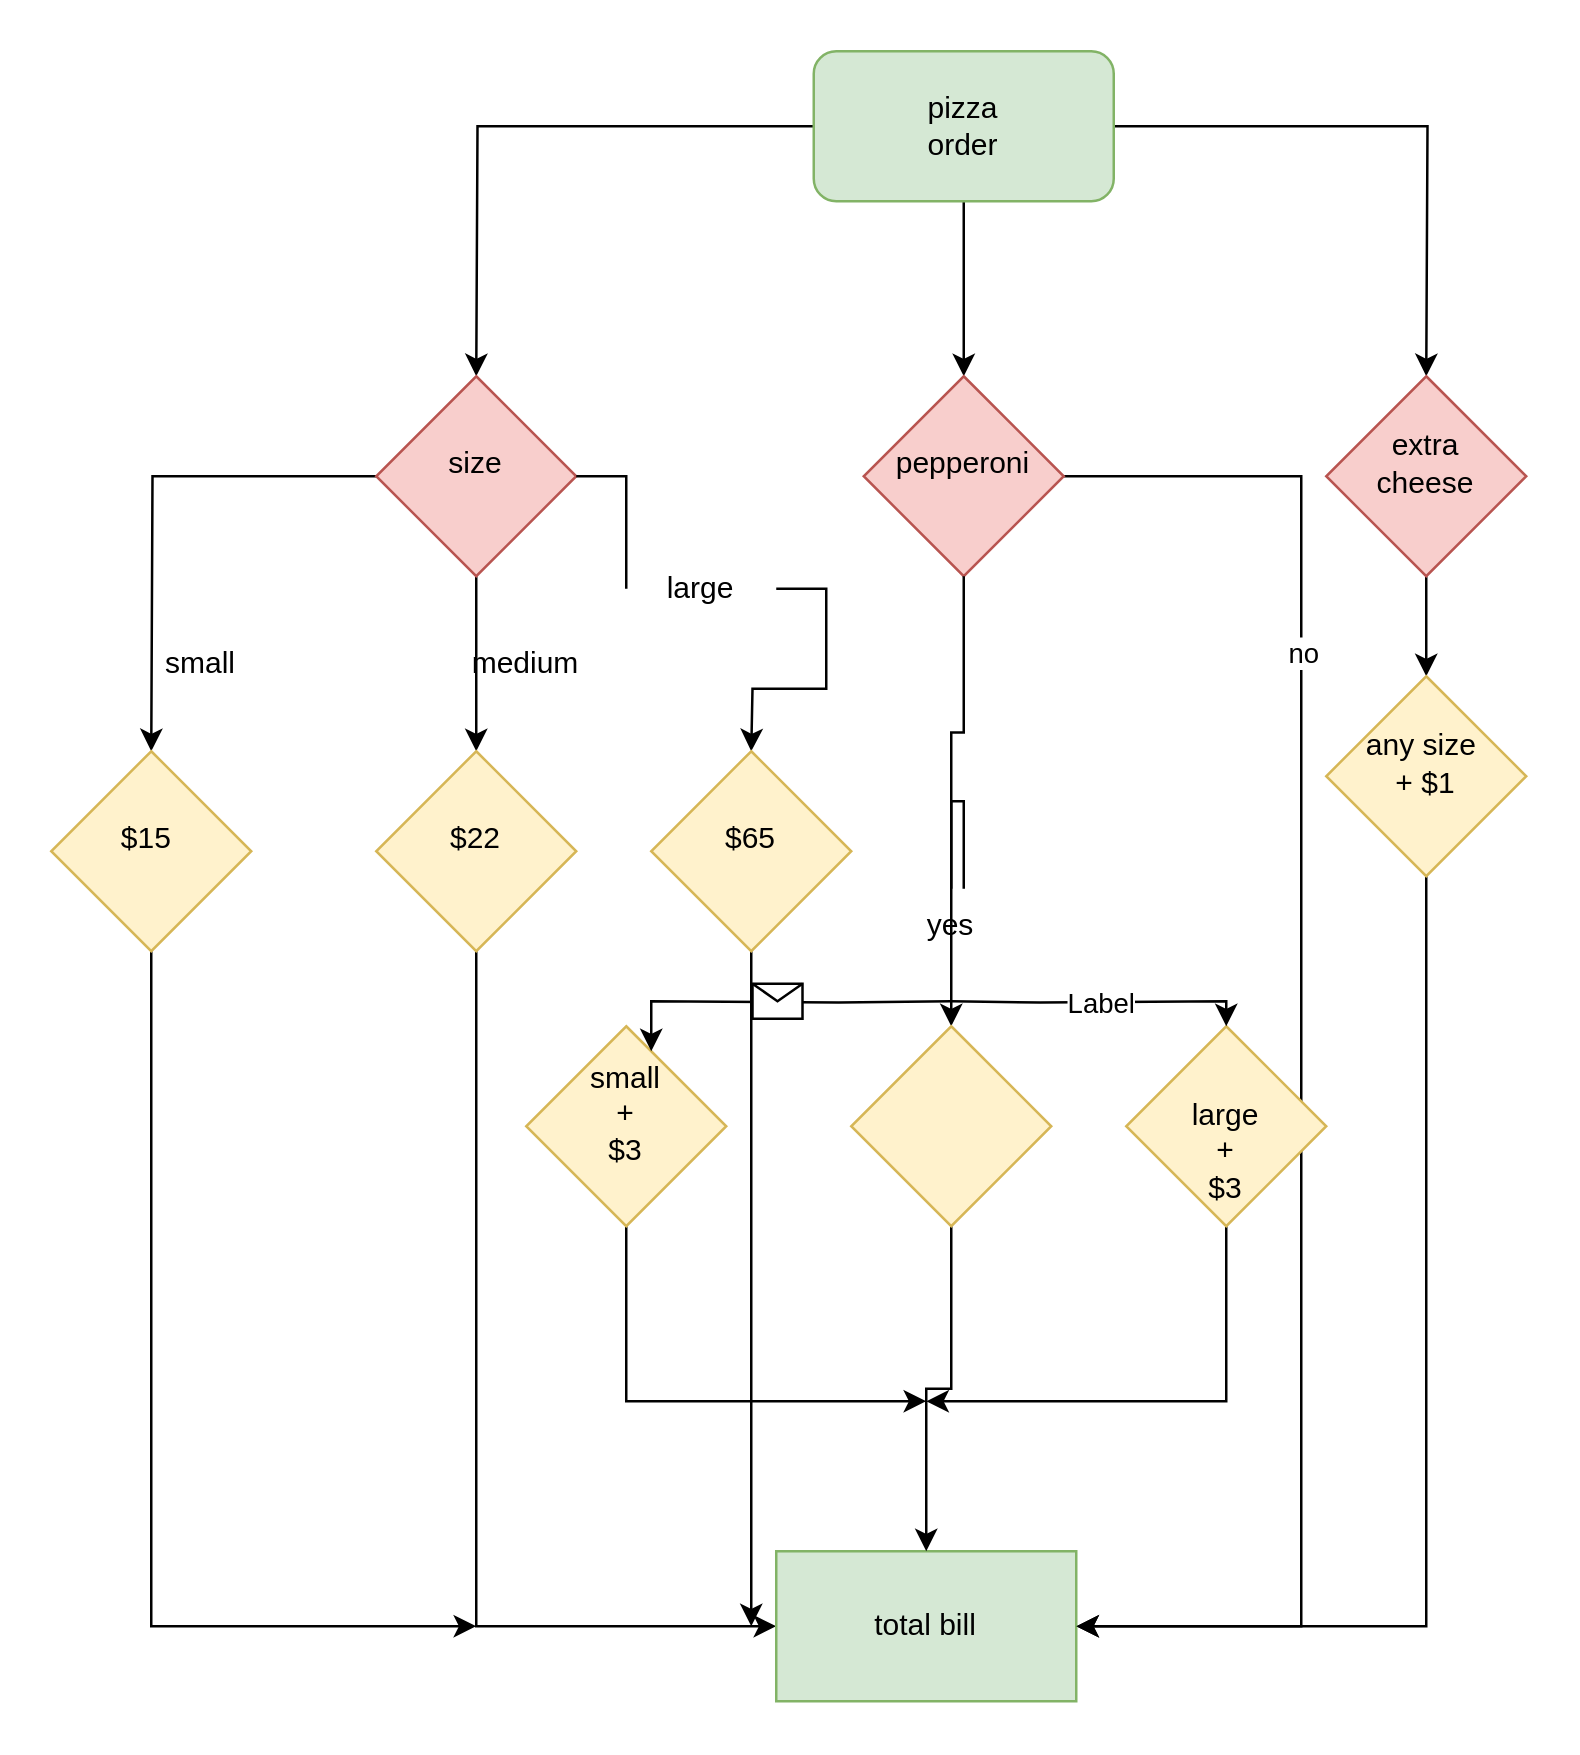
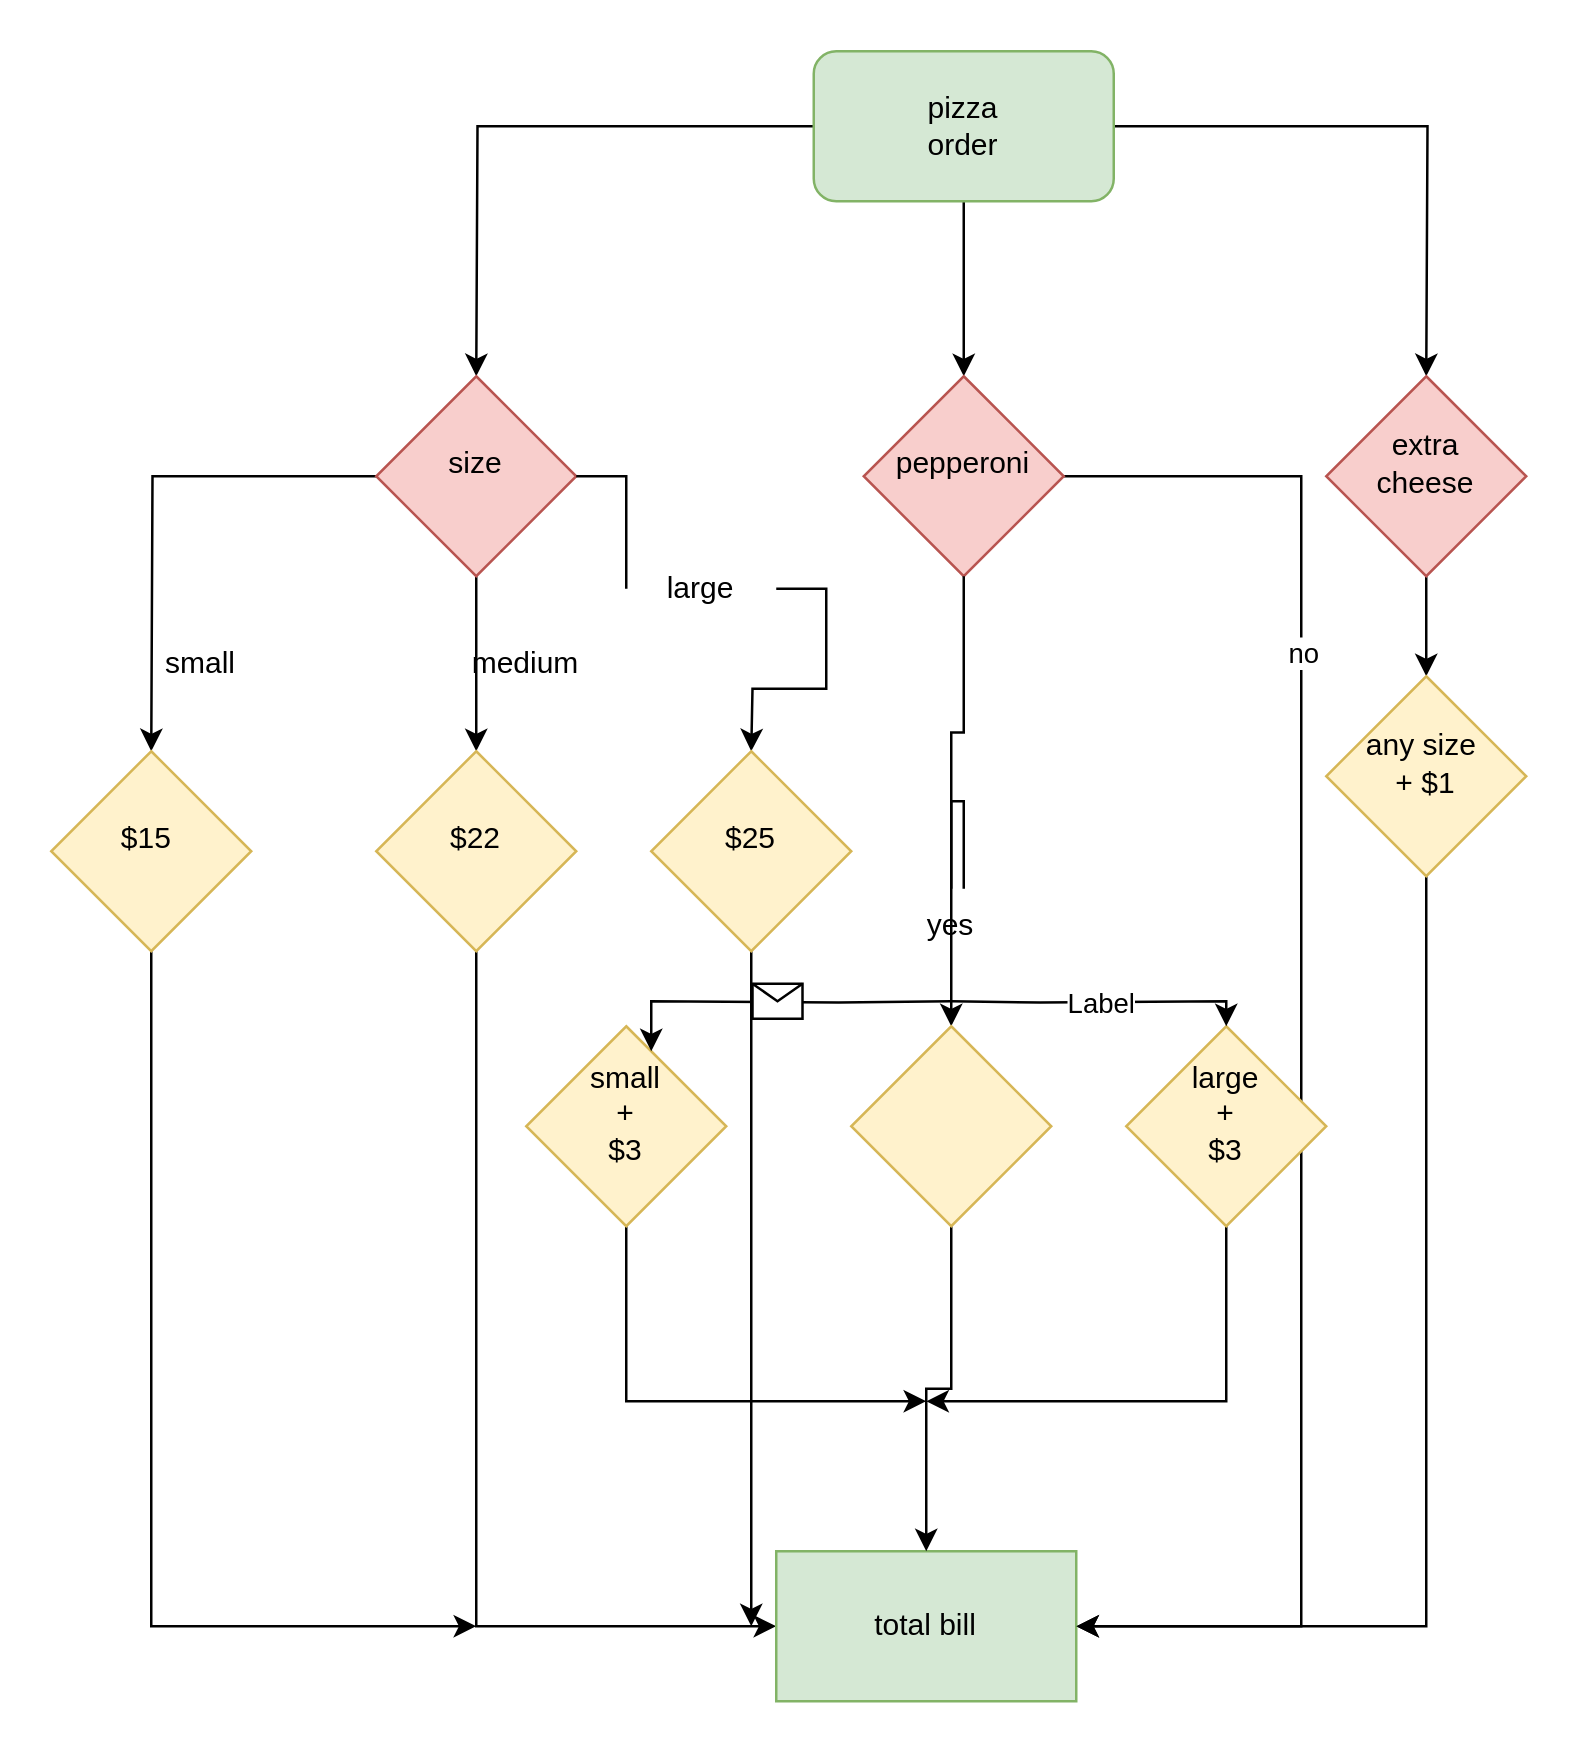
node "$65": label "$65" -> "$25"
node "large + $3": moved (1226, 1151) -> (1226, 1114)
